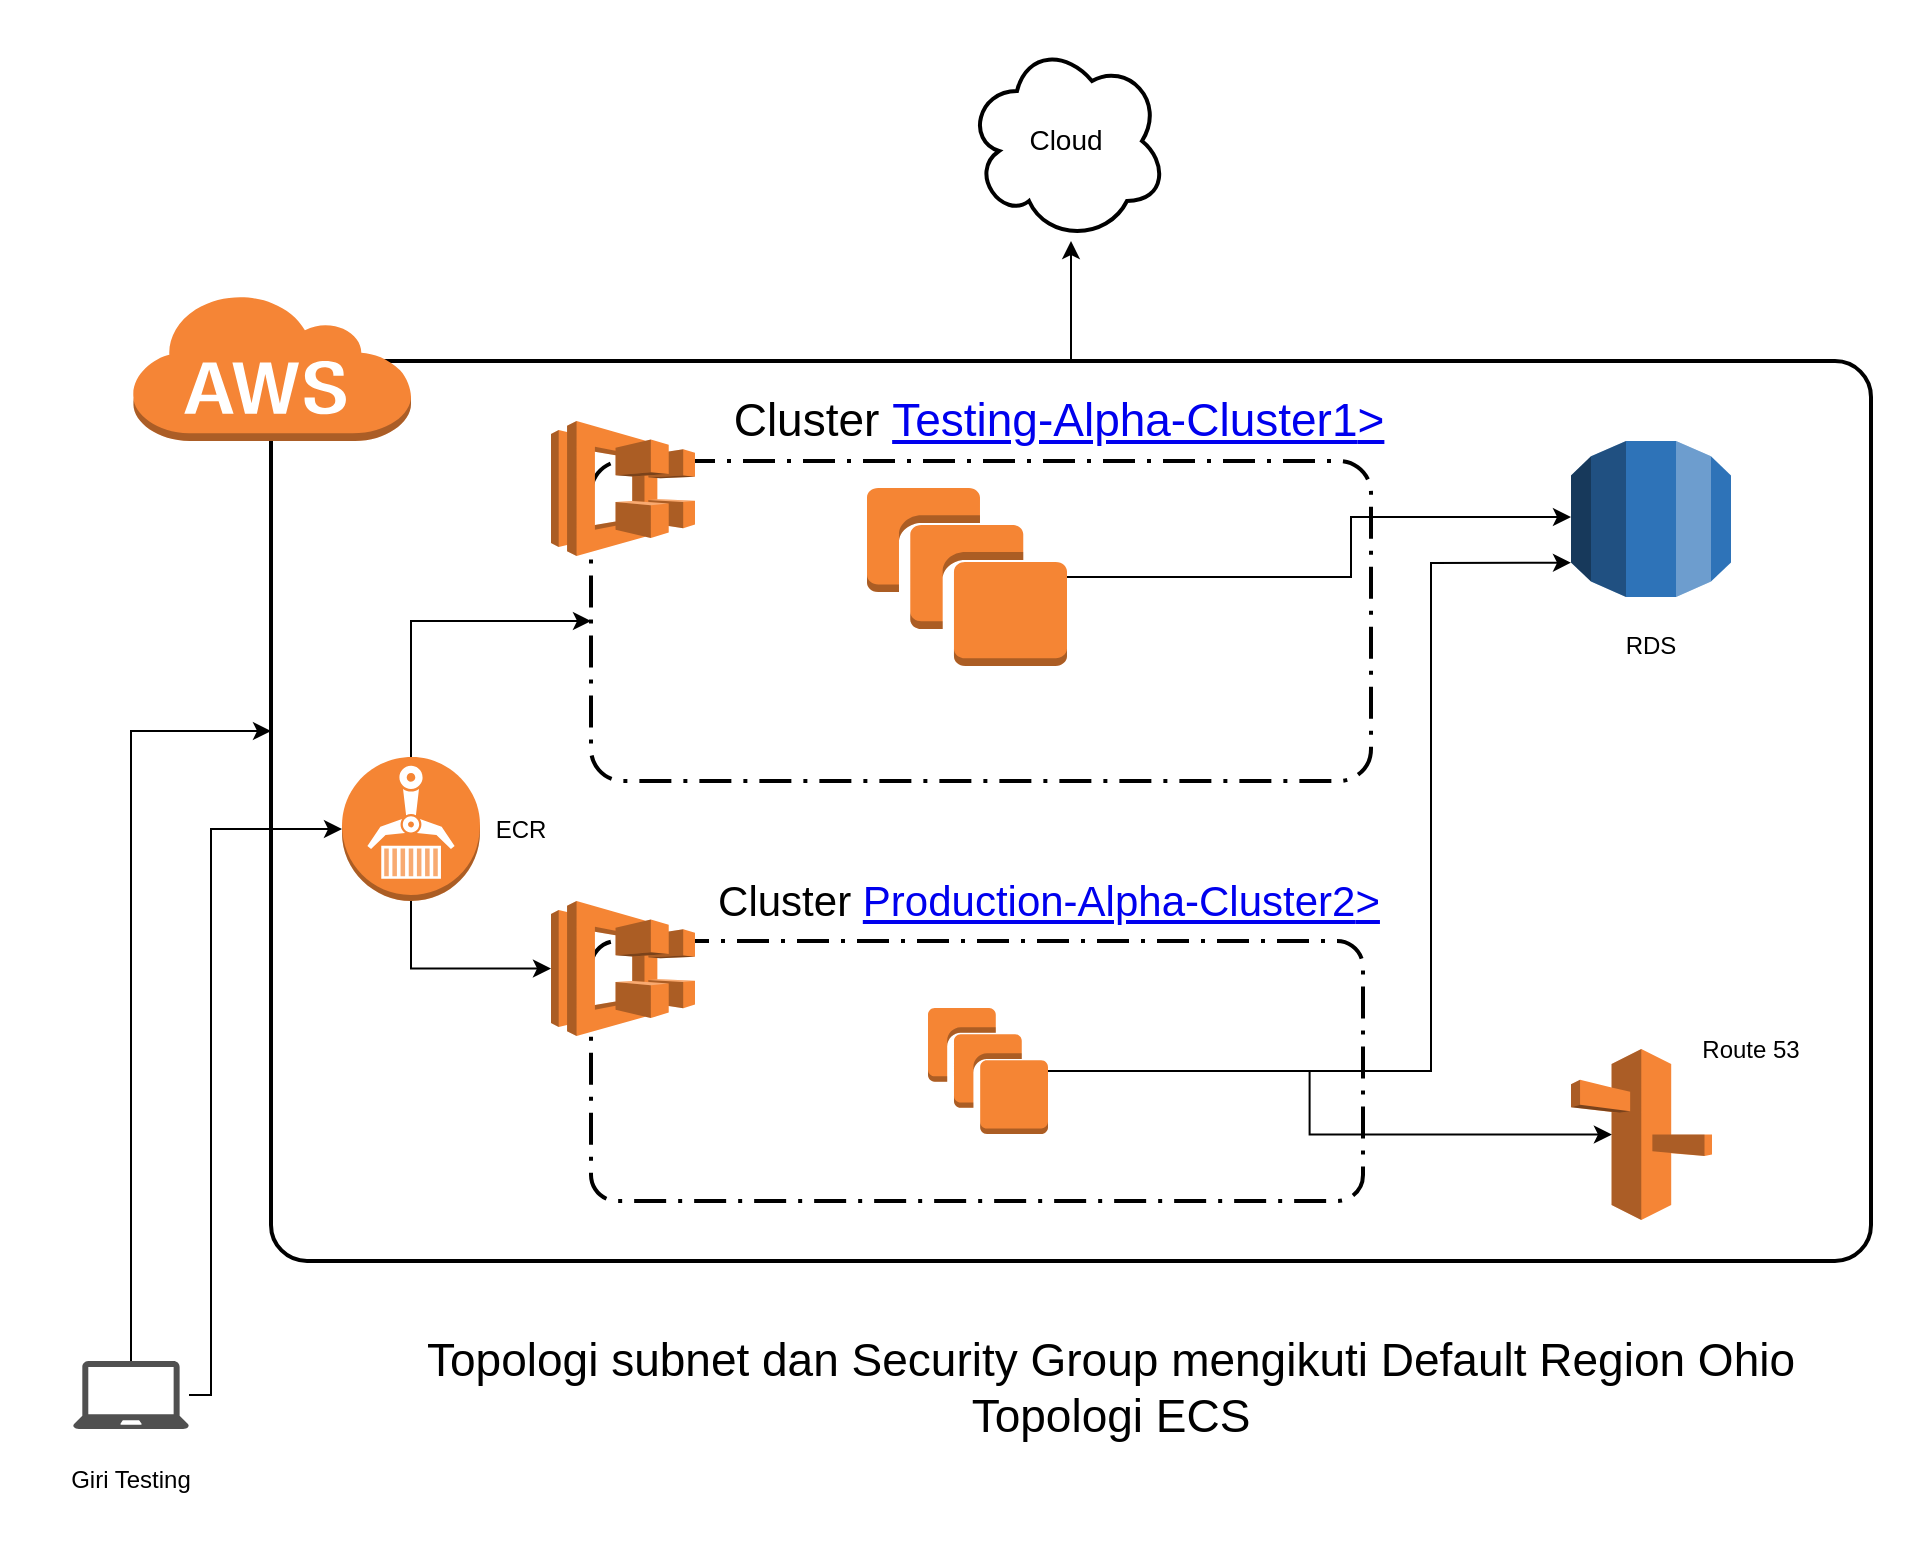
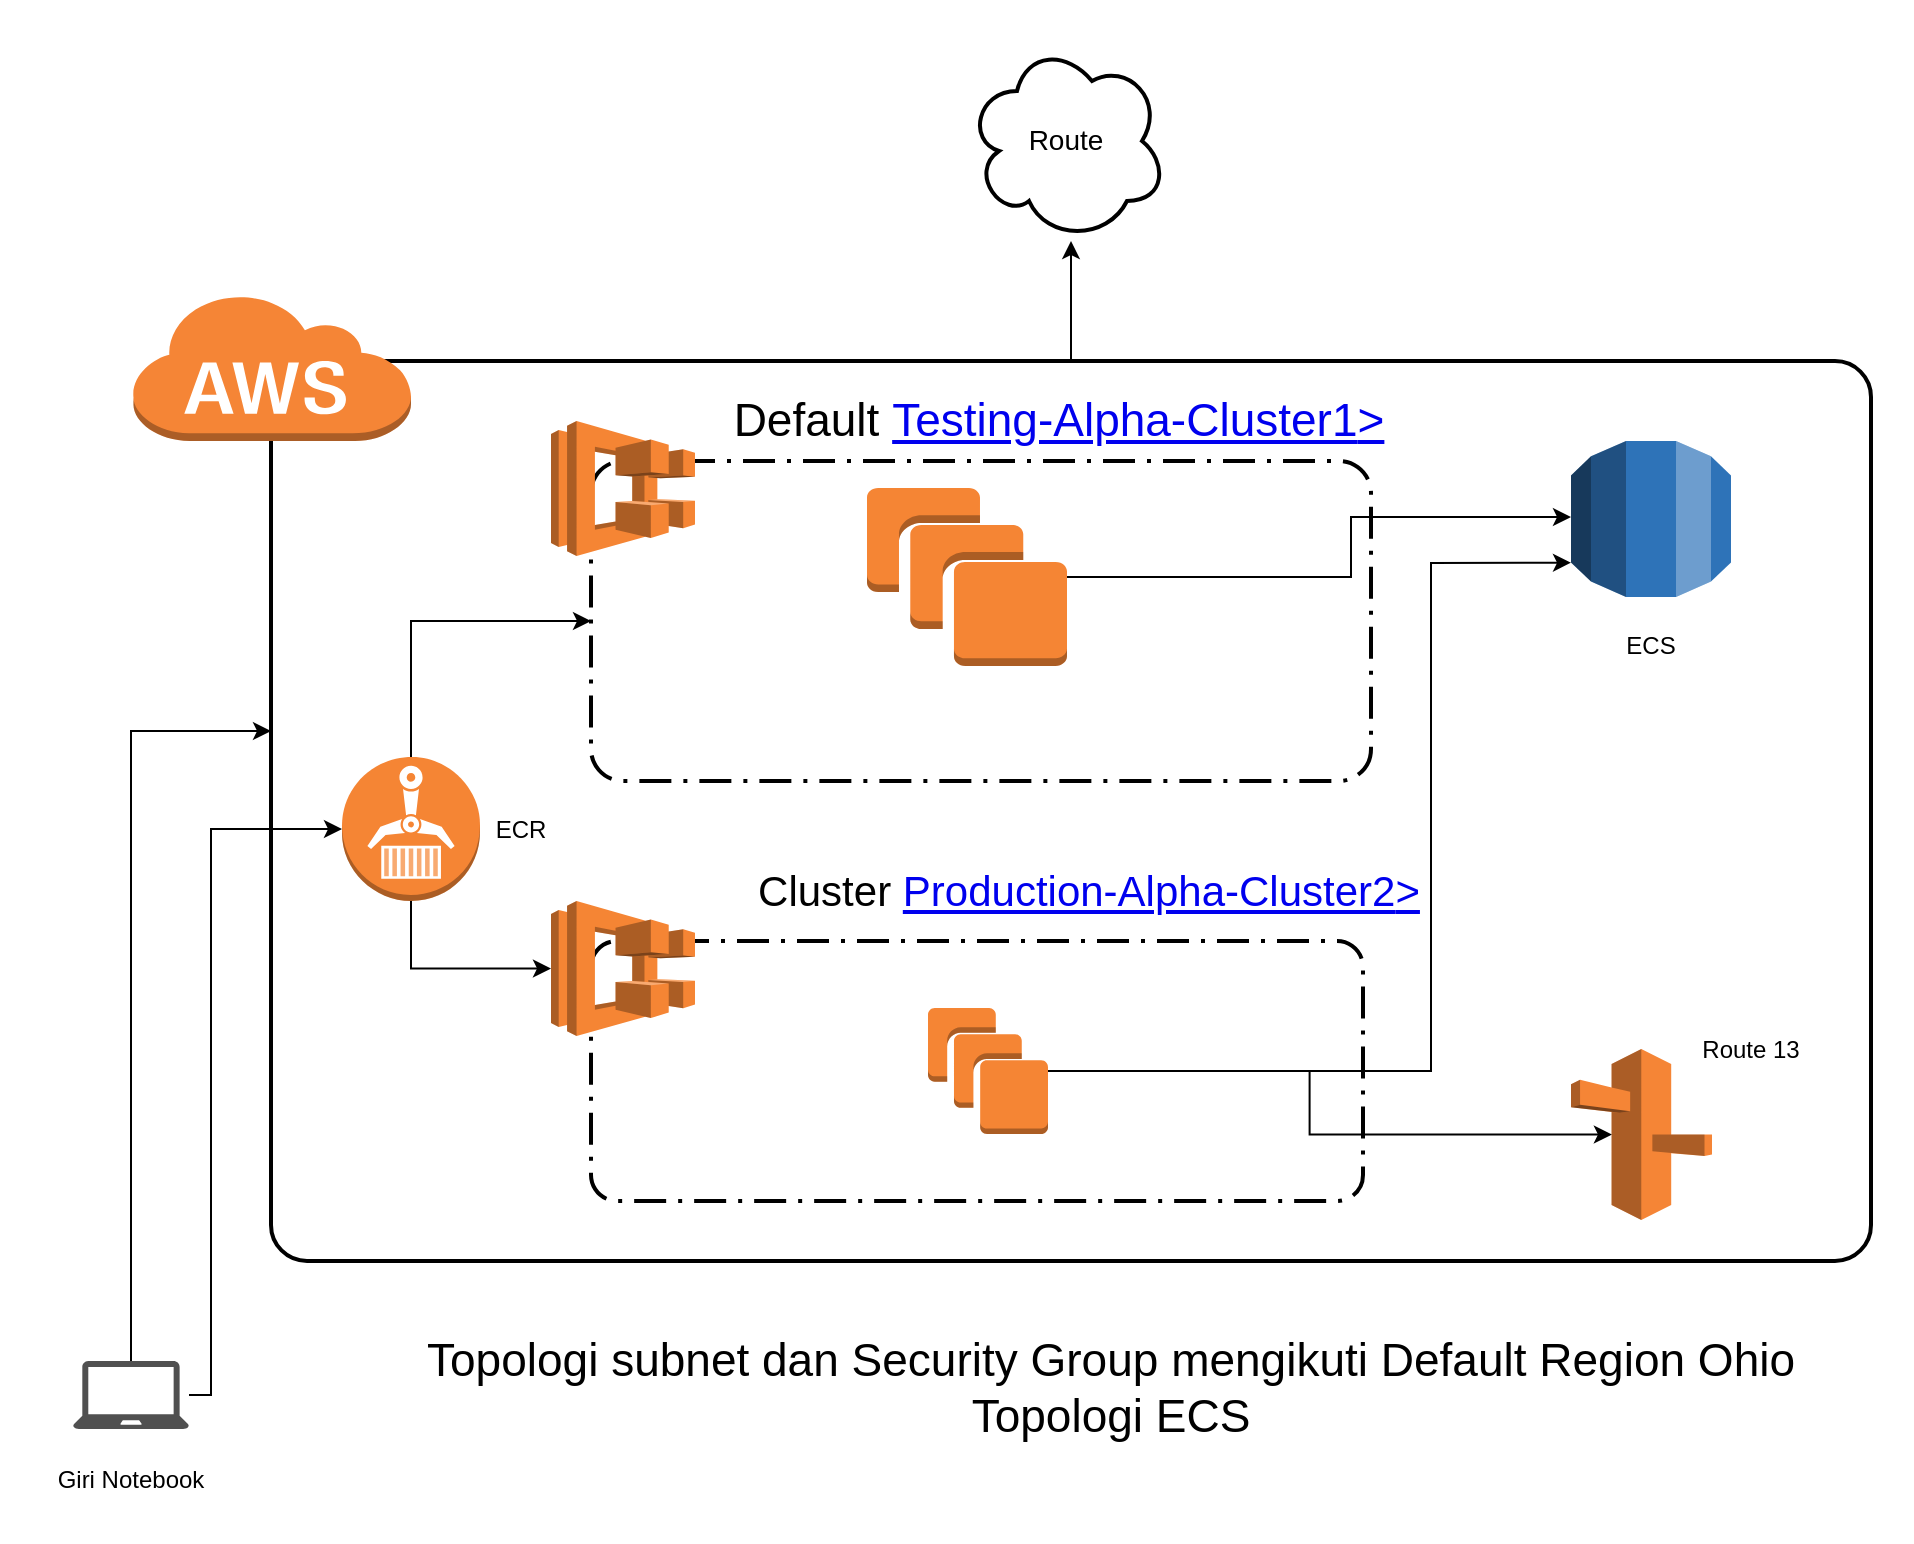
node "Cloud": label "Cloud" -> "Route"
node "Cluster Testing-Alpha-Cluster1>": label "Cluster Testing-Alpha-Cluster1>" -> "Default Testing-Alpha-Cluster1>"
node "RDS": label "RDS" -> "ECS"
node "Cluster Production-Alpha-Cluster2>": moved (1048, 901) -> (1088, 891)
node "Route 53": label "Route 53" -> "Route 13"
node "Giri Testing": label "Giri Testing" -> "Giri Notebook"
